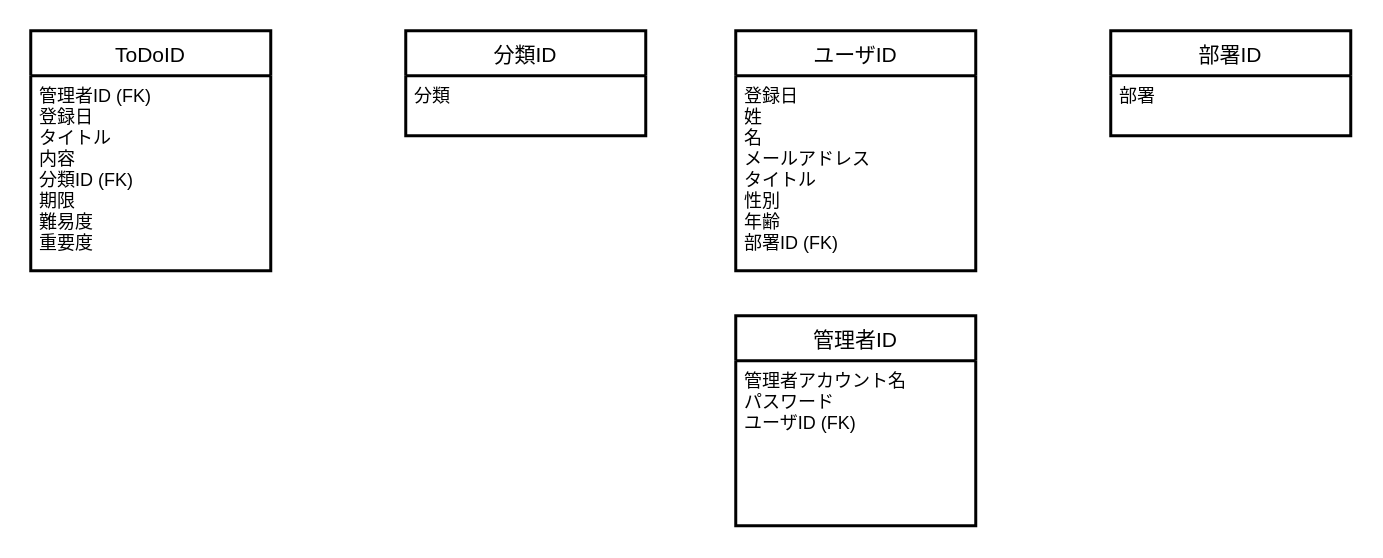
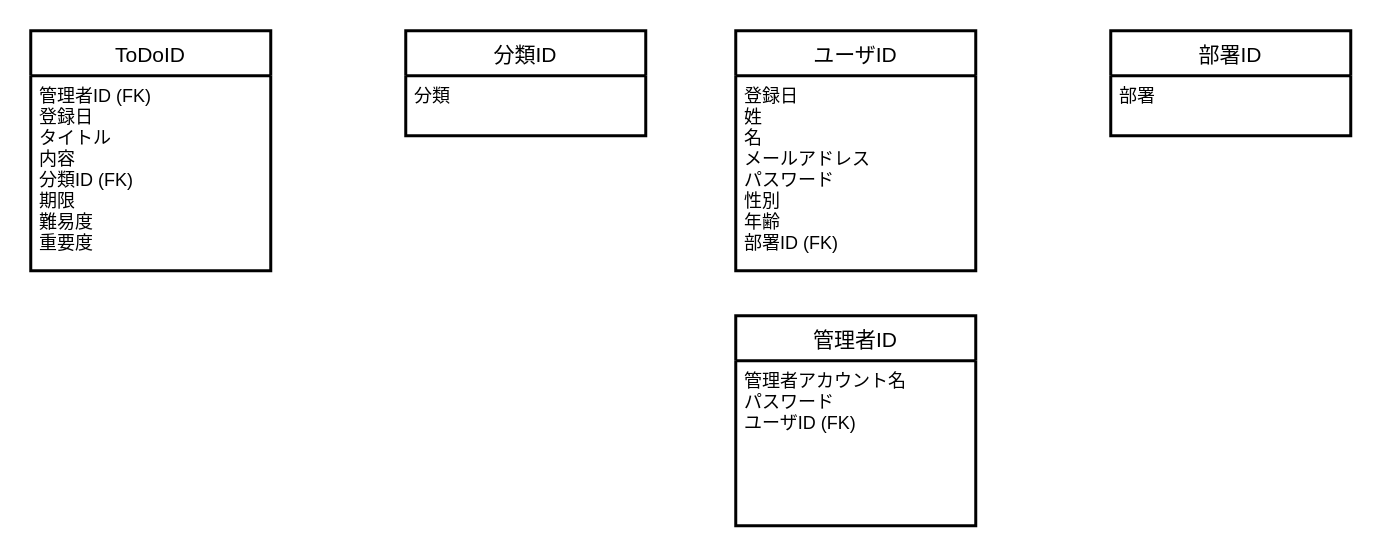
node "登録日 姓 名 メールアドレス タイトル 性別 年齢 部署ID (FK)": label "登録日 姓 名 メールアドレス タイトル 性別 年齢 部署ID (FK)" -> "登録日 姓 名 メールアドレス パスワード 性別 年齢 部署ID (FK)"
